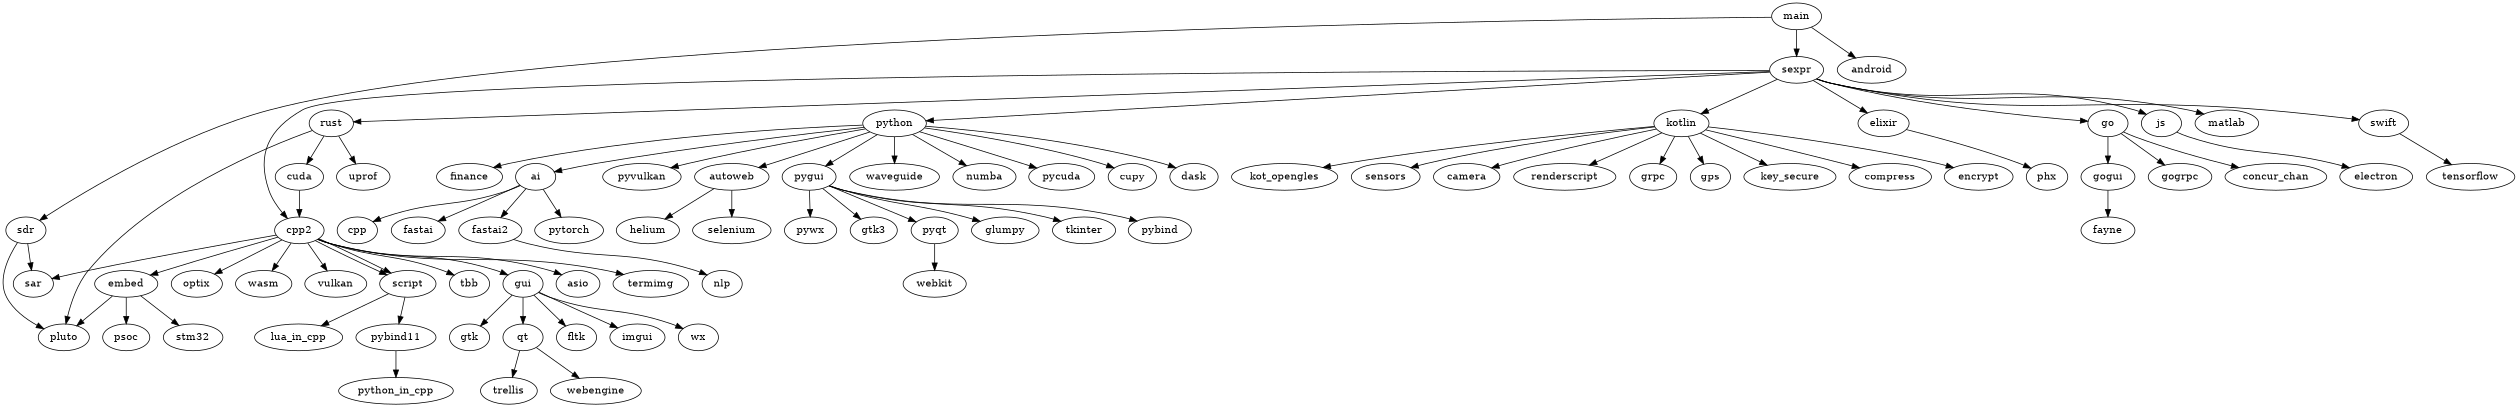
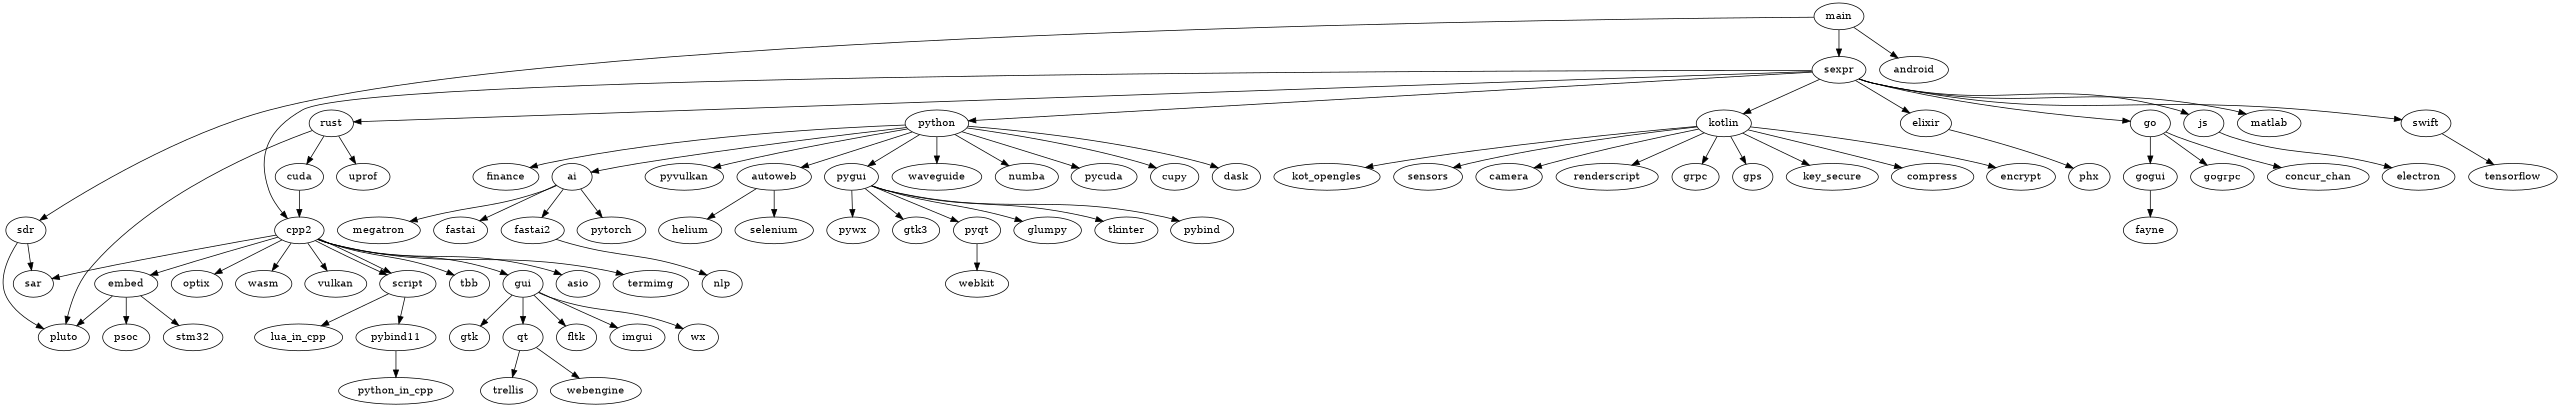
node "cpp": label "cpp" -> "megatron"
